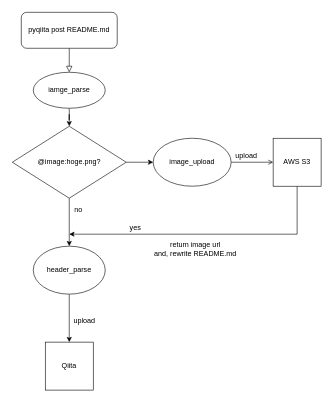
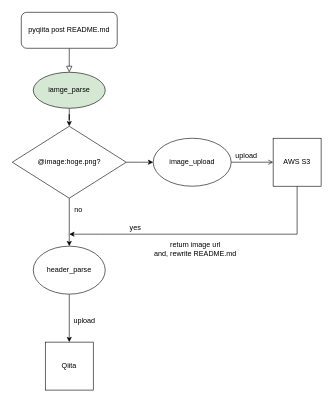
node "iamge_parse": fillcolor #ffffff -> #d5e8d4
